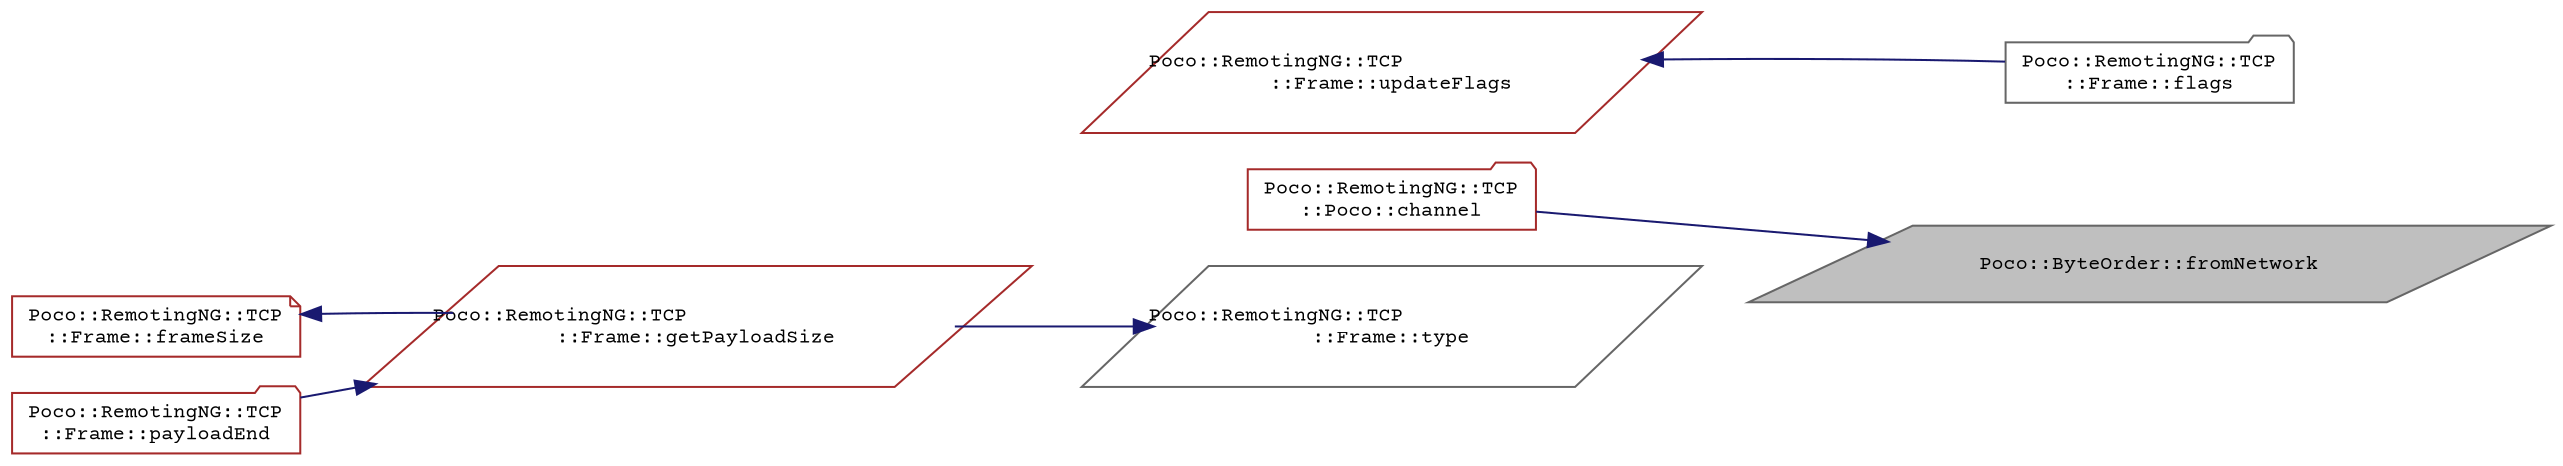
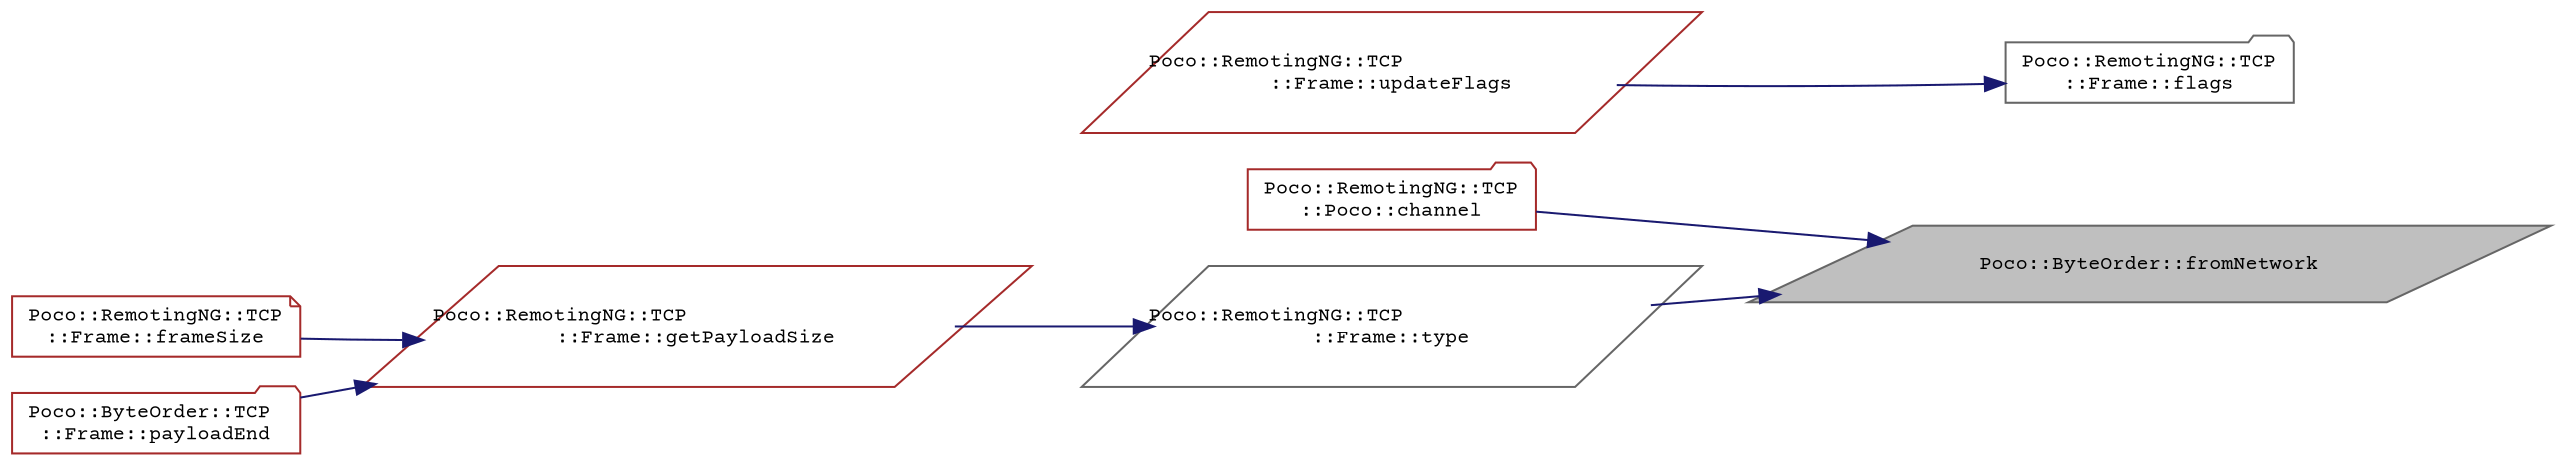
edge "Poco::RemotingNG::TCP ::Frame::flags" -> "Poco::RemotingNG::TCP ::Frame::updateFlags": reversed
edge "Poco::RemotingNG::TCP ::Frame::type" -> "Poco::ByteOrder::fromNetwork": added
edge "Poco::RemotingNG::TCP ::Frame::getPayloadSize" -> "Poco::RemotingNG::TCP ::Frame::frameSize": reversed
node "Poco::RemotingNG::TCP ::Frame::payloadEnd": label "Poco::RemotingNG::TCP ::Frame::payloadEnd" -> "Poco::ByteOrder::TCP ::Frame::payloadEnd"
